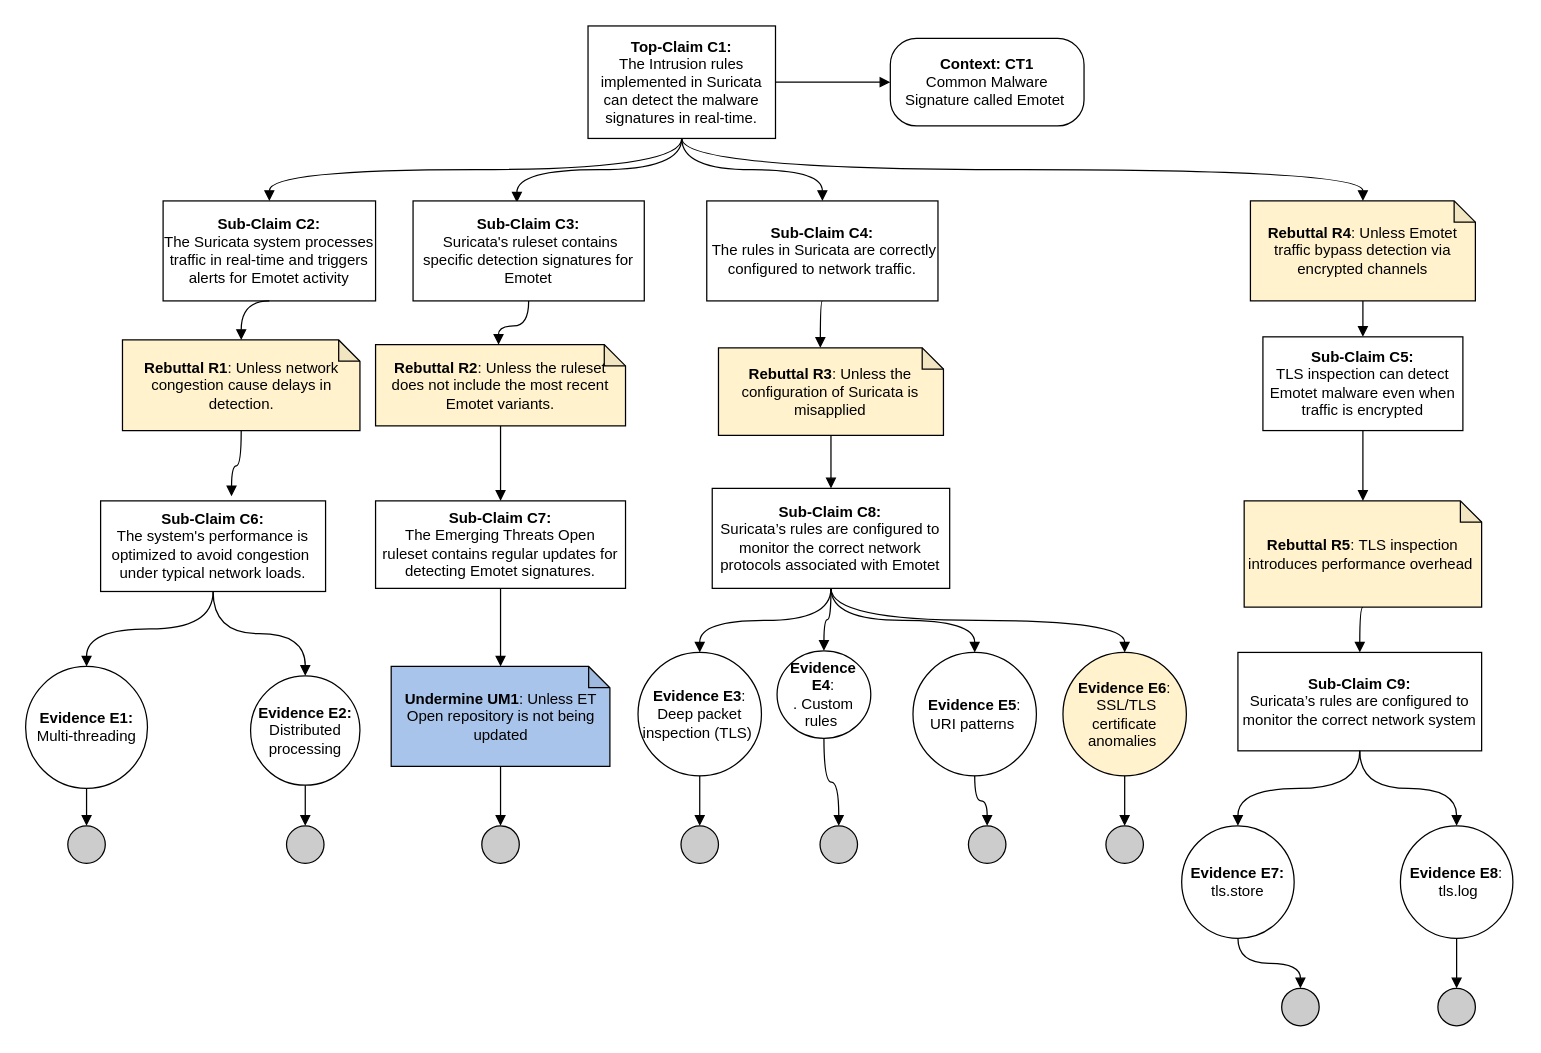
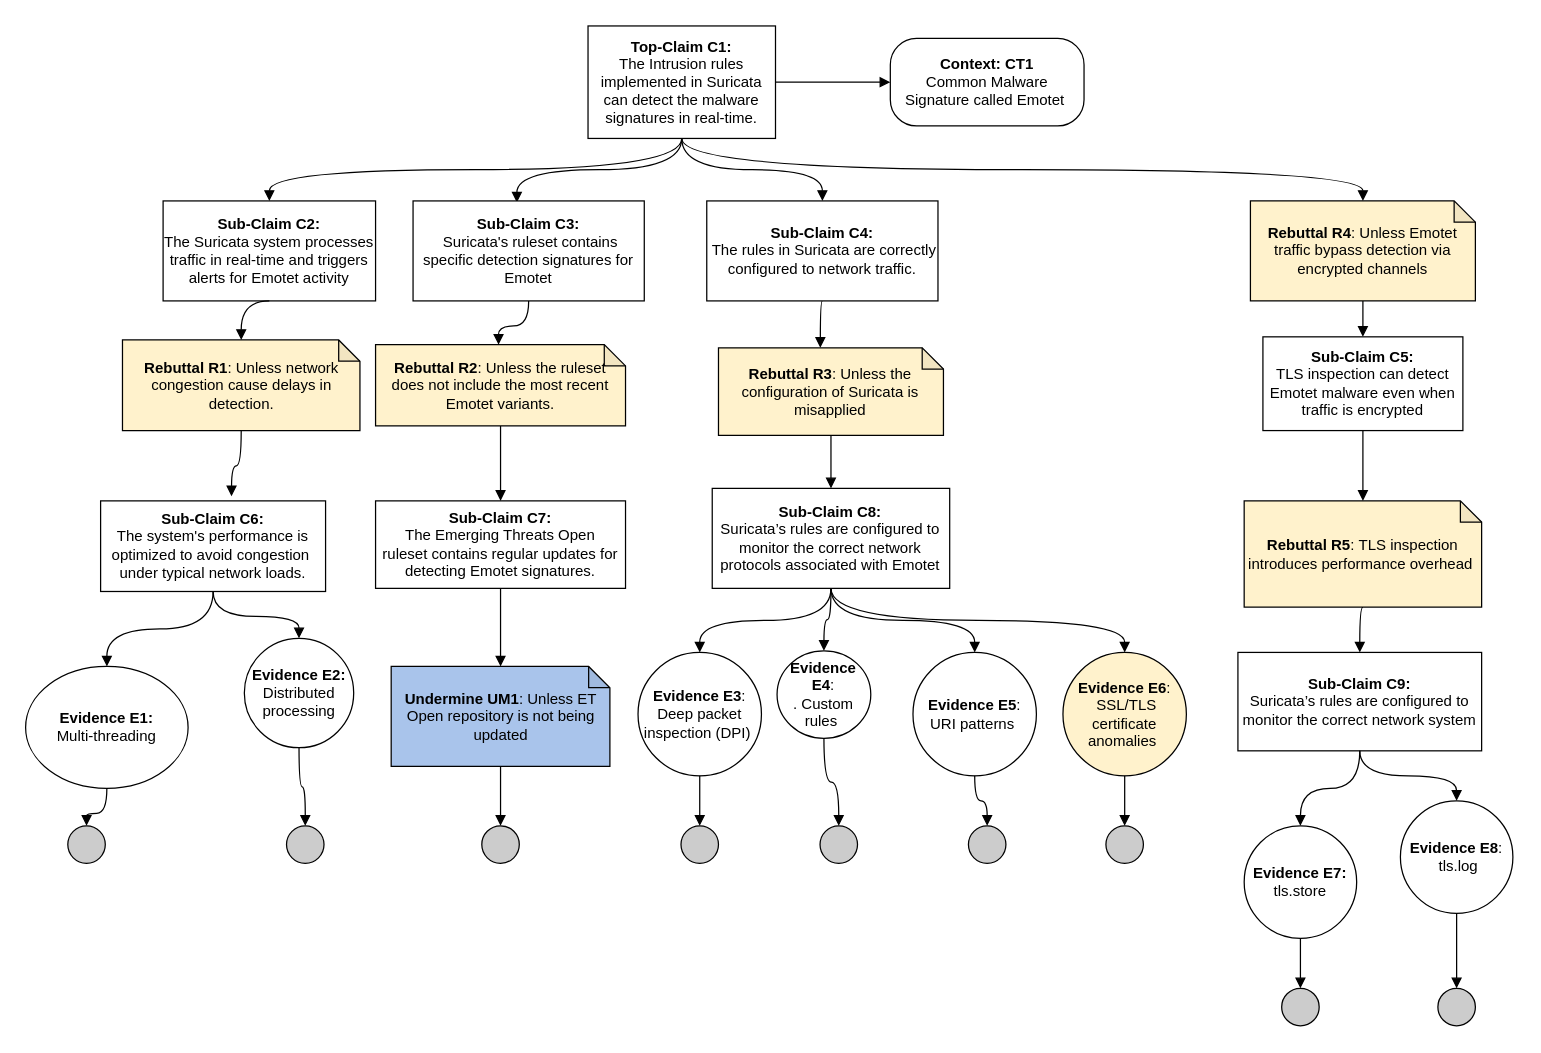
node "Evidence E3: Deep packet inspection (TLS)": label "Evidence E3: Deep packet inspection (TLS)" -> "Evidence E3: Deep packet inspection (DPI)"
node "Evidence E1: Multi-threading": size 122x122 -> 163x122
node "Evidence E2: Distributed processing": moved (305, 730) -> (299, 693)
node "Evidence E7: tls.store": moved (1238, 882) -> (1301, 882)
node "Evidence E8: tls.log": moved (1457, 882) -> (1457, 857)
